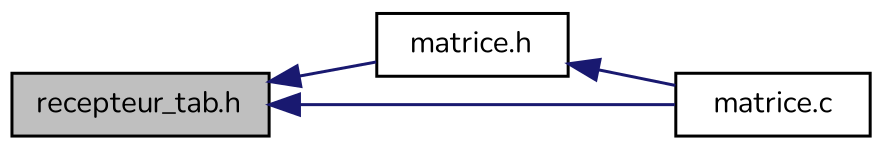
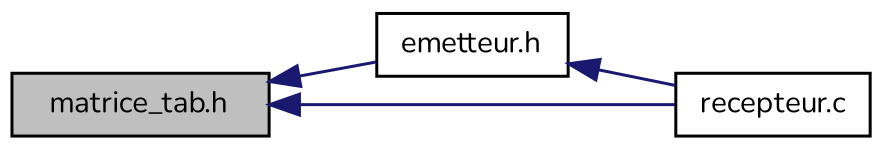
node "matrice.h": label "matrice.h" -> "emetteur.h"
node "recepteur_tab.h": label "recepteur_tab.h" -> "matrice_tab.h"
node "matrice.c": label "matrice.c" -> "recepteur.c"
